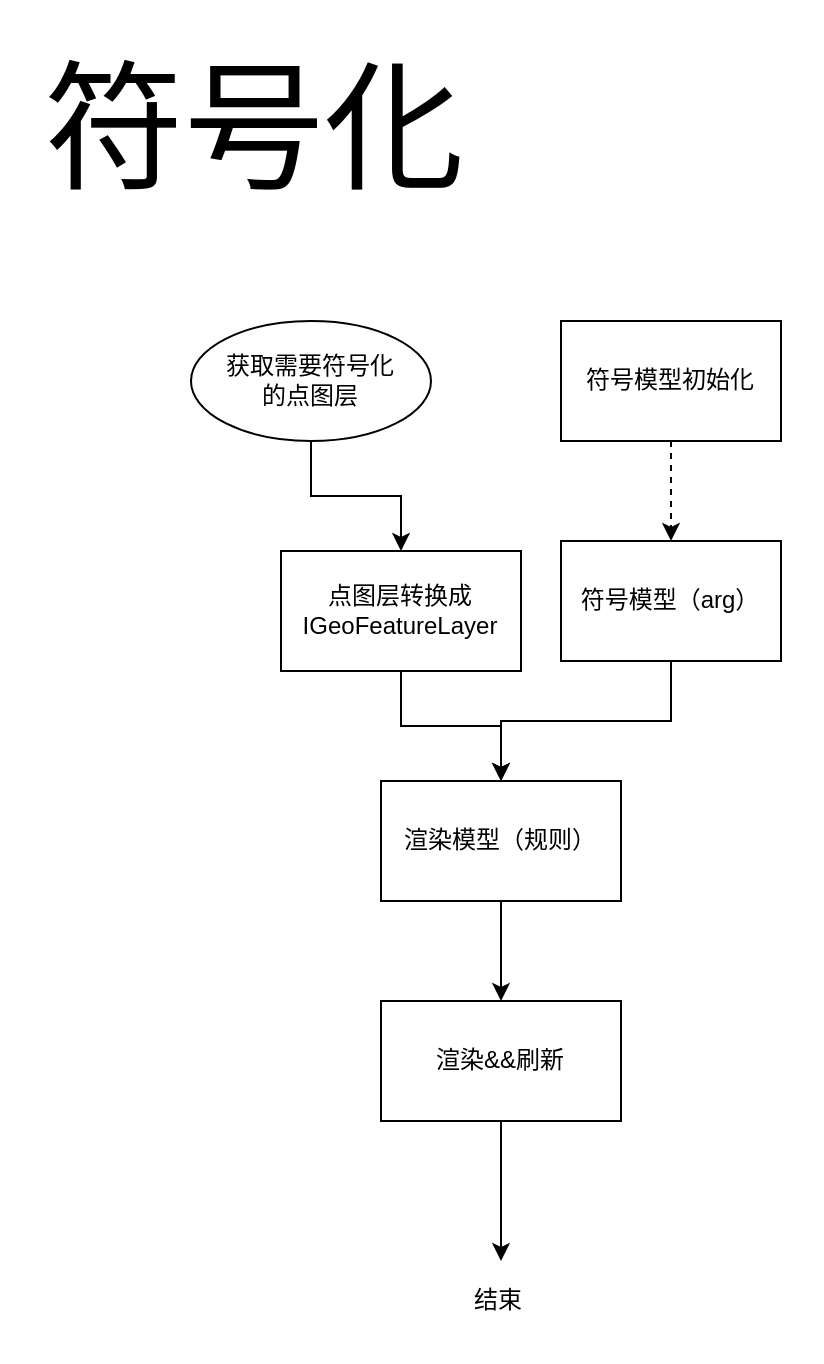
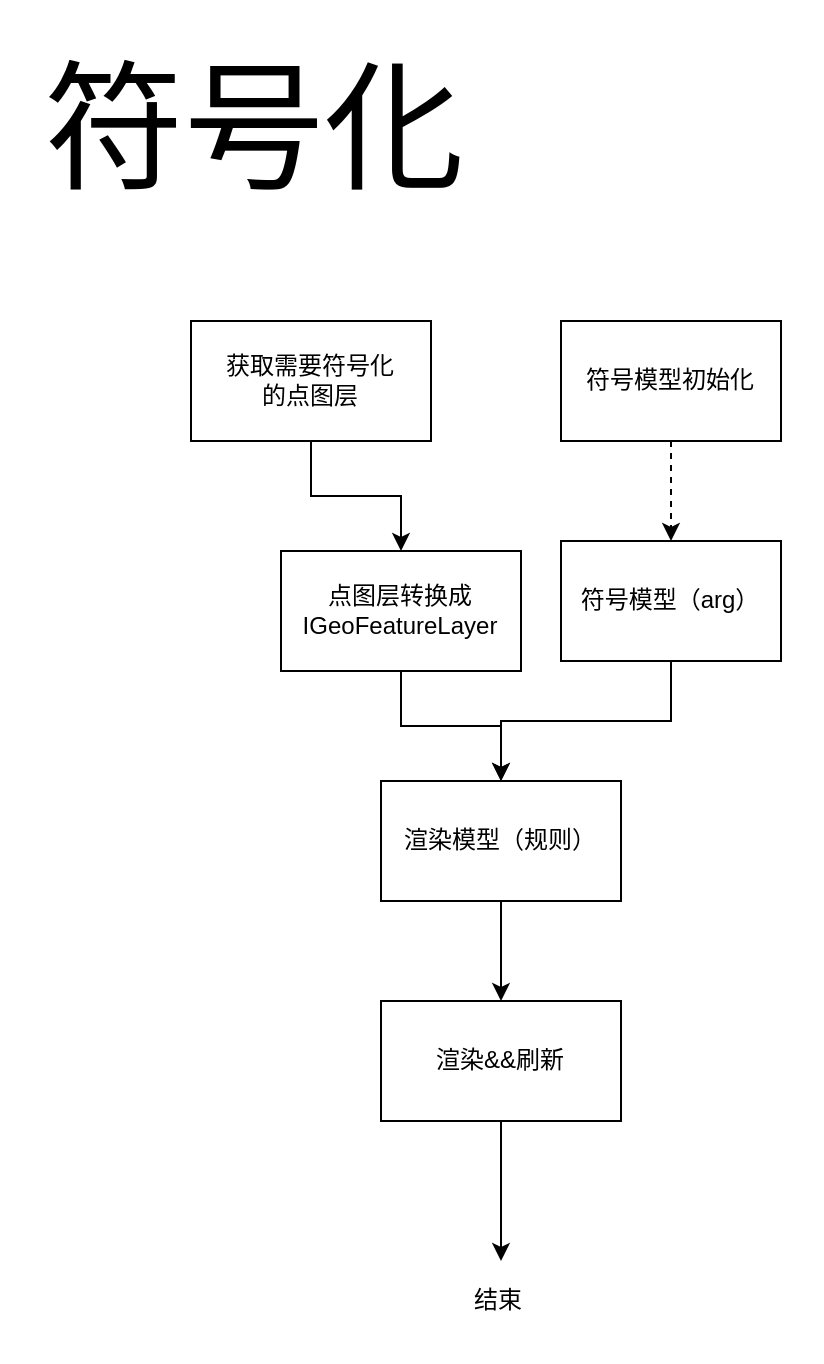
node "获取需要符号化 的点图层": shape ellipse -> rectangle
